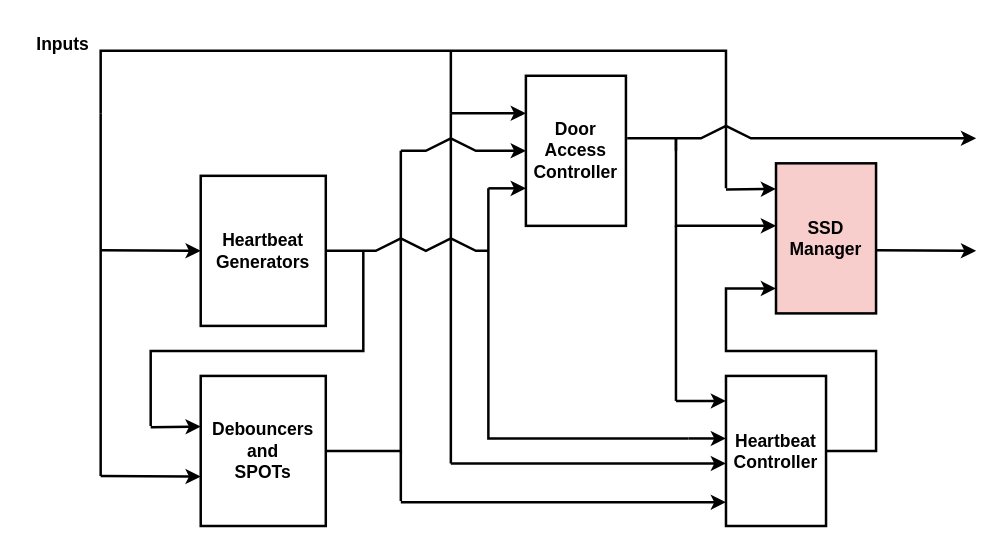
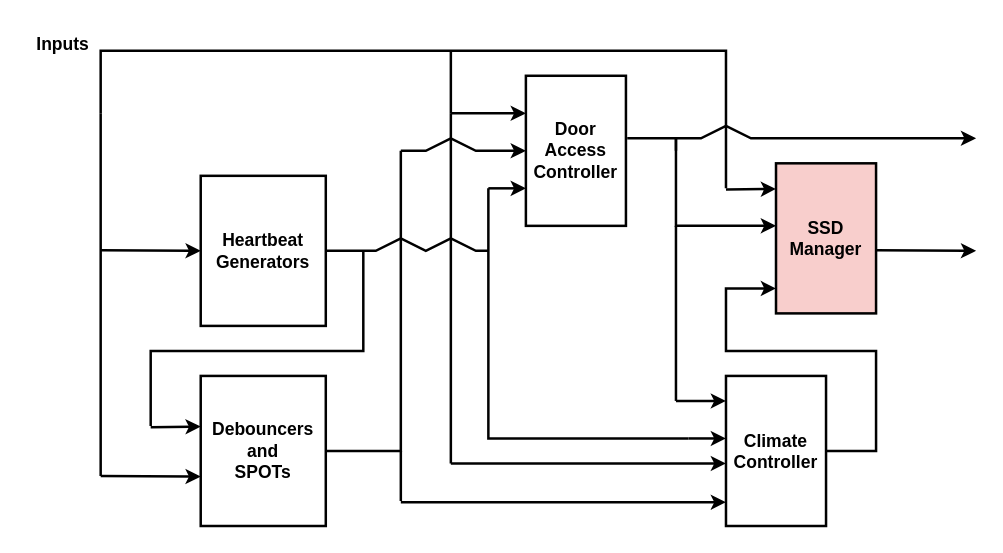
node "Heartbeat Controller": label "Heartbeat Controller" -> "Climate Controller"
